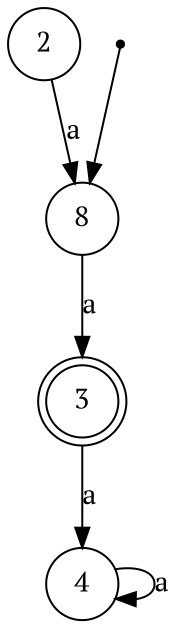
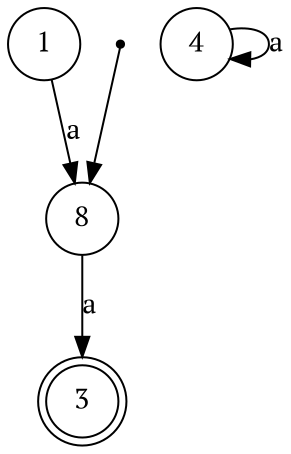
node "2": label "2" -> "1"
edge "3" -> "4": removed, label "a"
